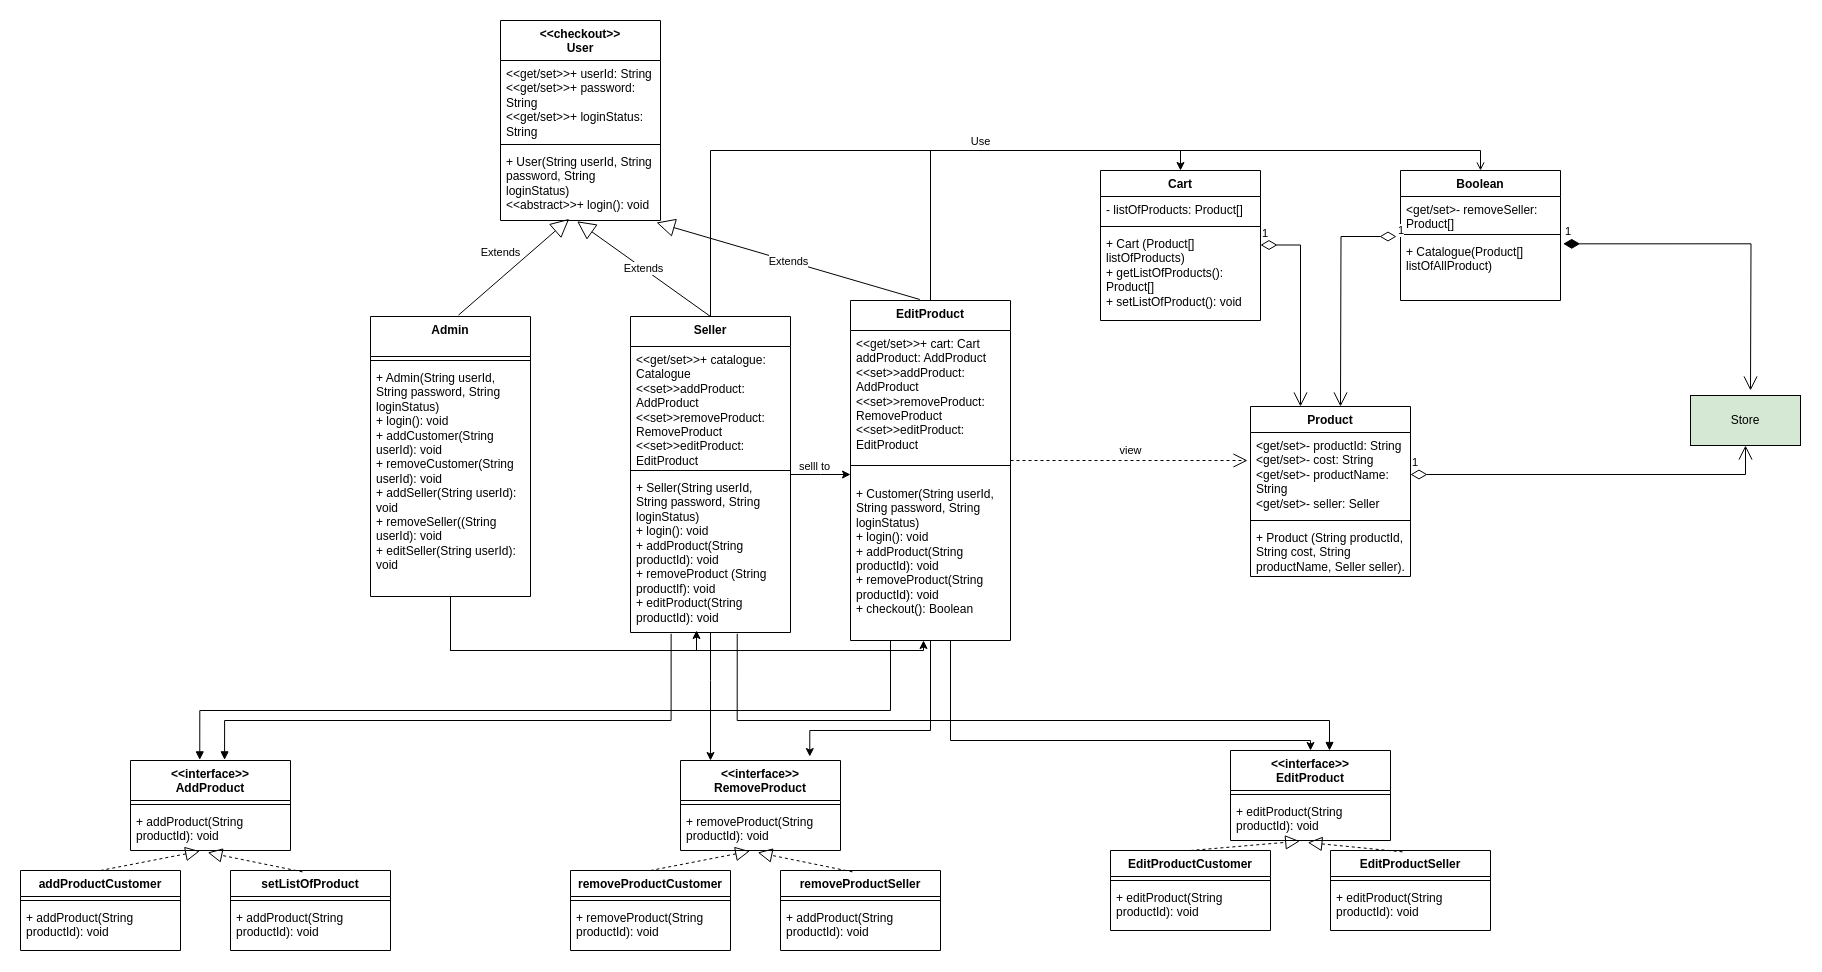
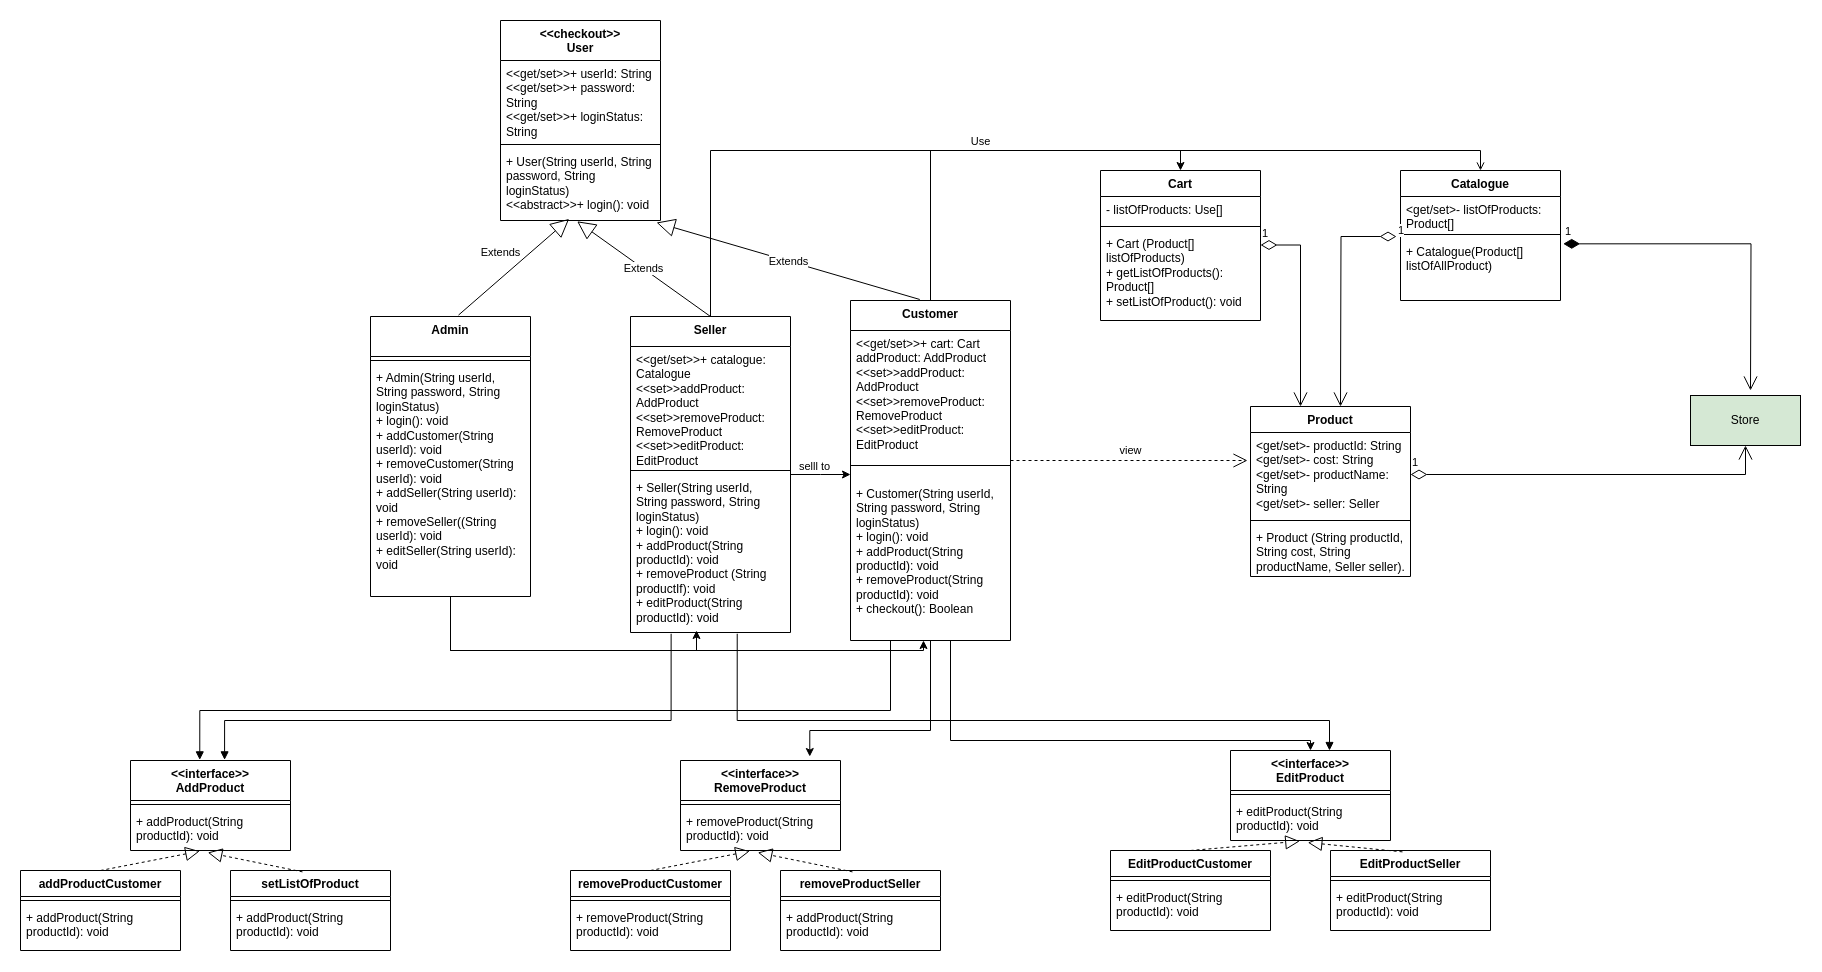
node "Boolean": label "Boolean" -> "Catalogue"
node "- listOfProducts: Product[]": label "- listOfProducts: Product[]" -> "- listOfProducts: Use[]"
node "<get/set>- removeSeller: Product[]": label "<get/set>- removeSeller: Product[]" -> "<get/set>- listOfProducts: Product[]"
node "EditProduct": label "EditProduct" -> "Customer"
edge "Seller" -> "<<interface>> RemoveProduct": removed
